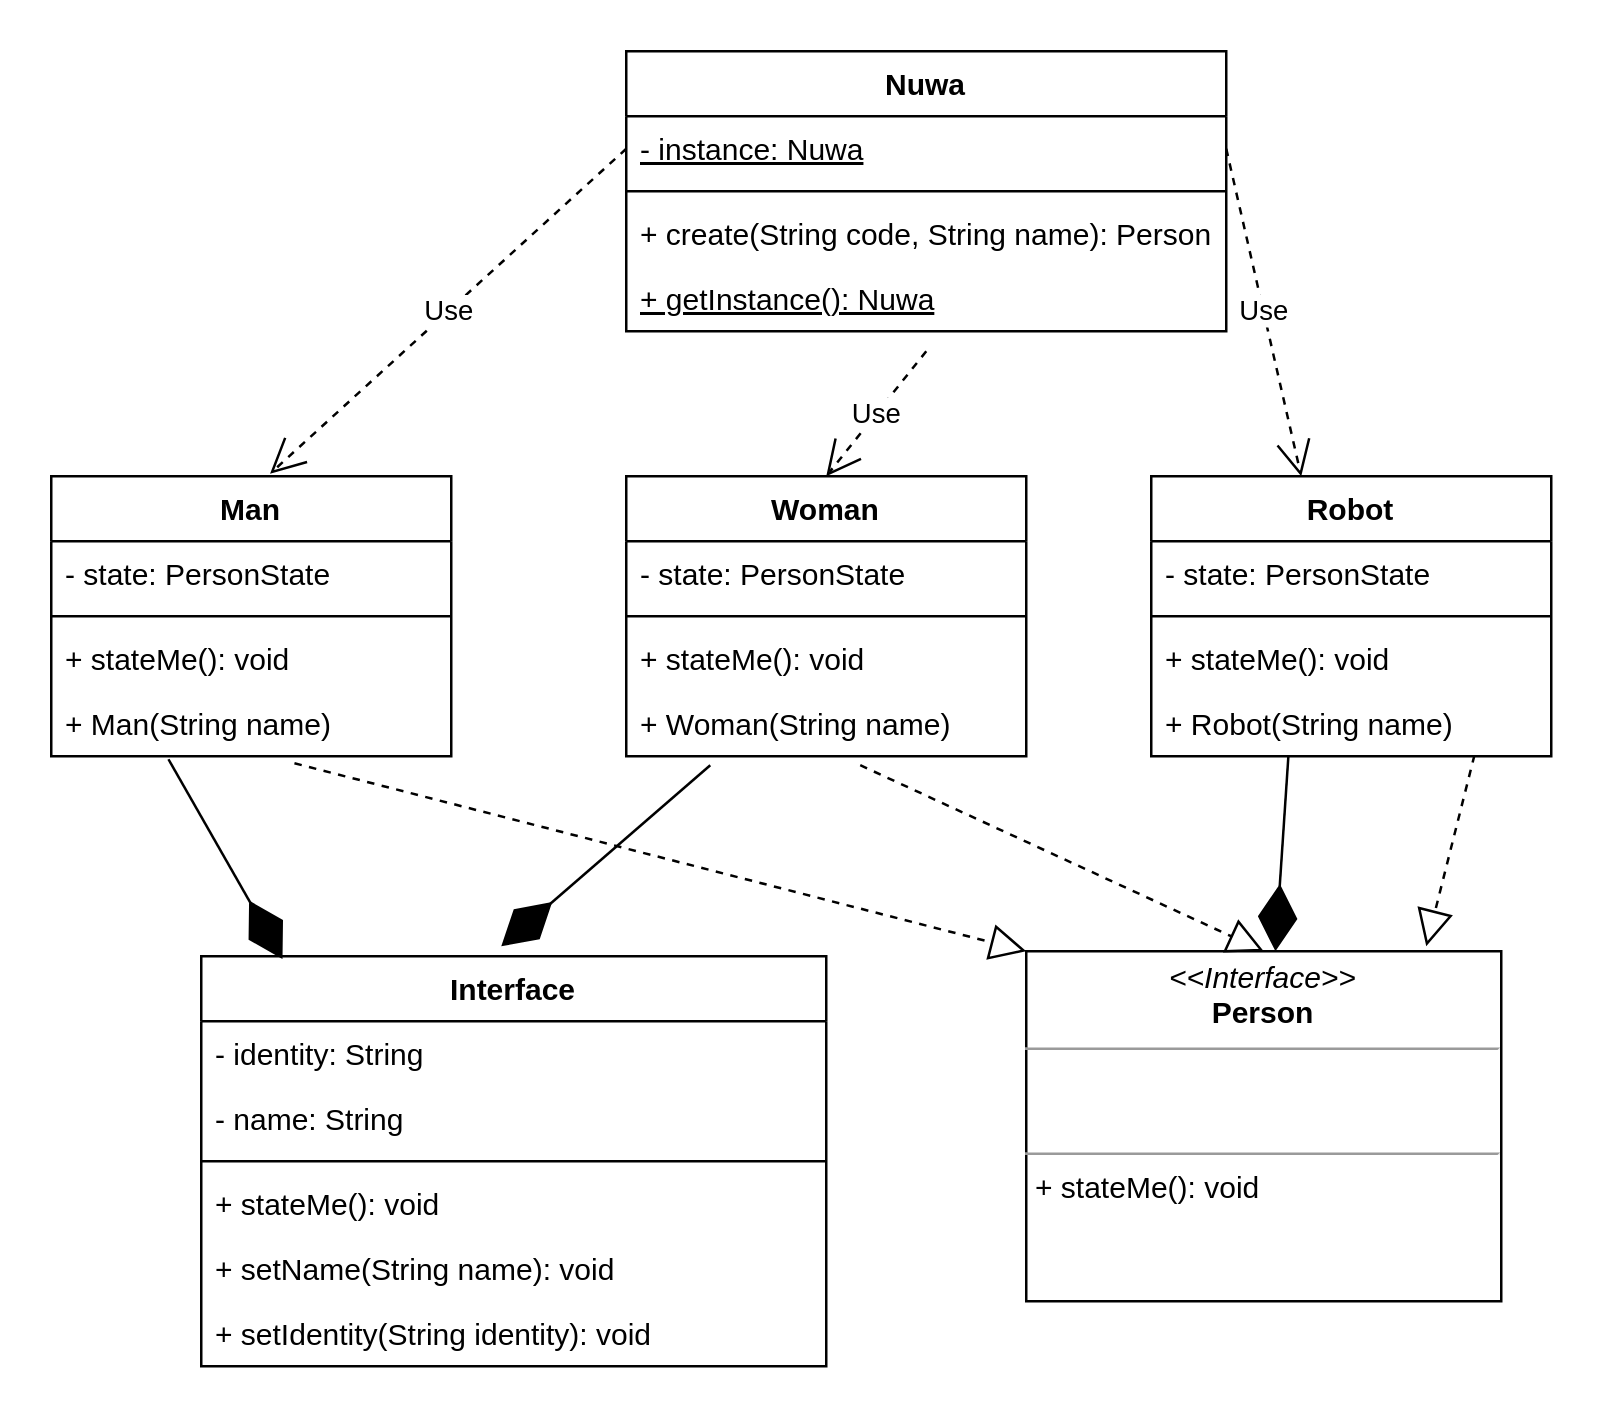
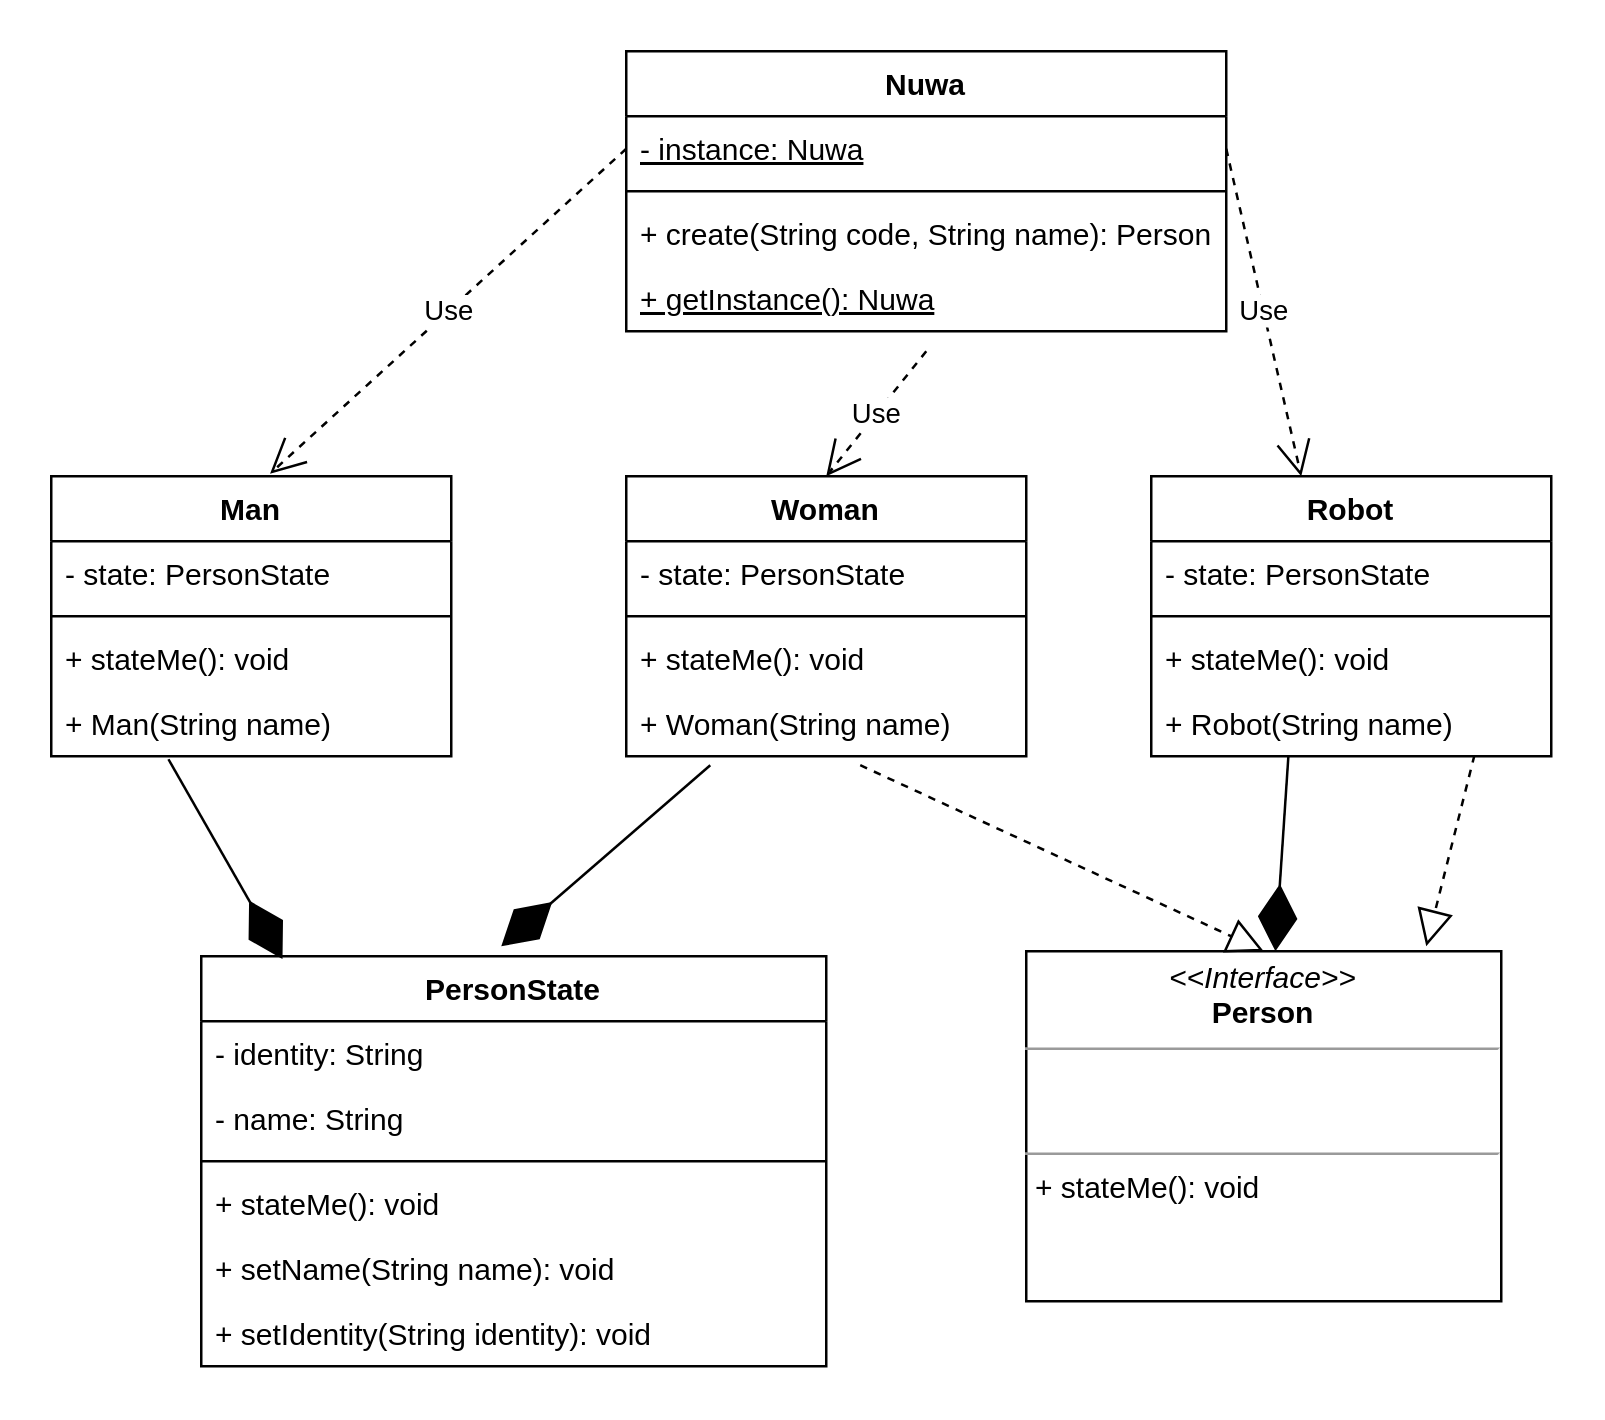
edge "+ Man(String name)" -> "<<Interface>> Person + stateMe(): void": removed
node "Interface": label "Interface" -> "PersonState"
